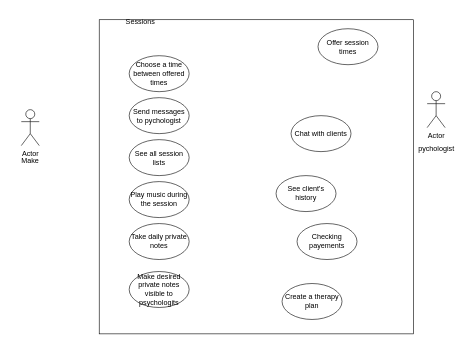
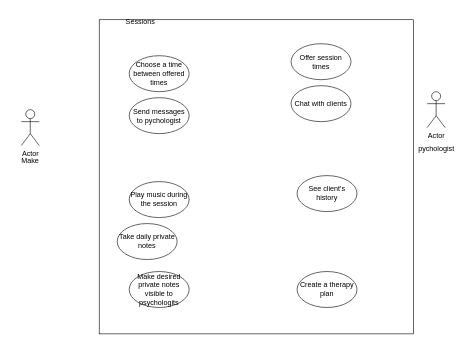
node "Offer session times": moved (348, 47) -> (321, 62)
node "Chat with clients": moved (321, 134) -> (321, 104)
node "See all session lists": removed
node "See client's history": moved (306, 194) -> (327, 194)
node "Take daily private notes": moved (159, 242) -> (147, 242)
node "Checking payements": removed
node "Create a therapy plan": moved (312, 302) -> (327, 290)
